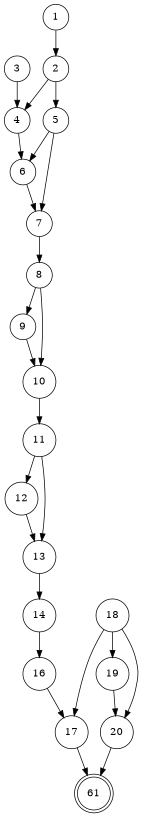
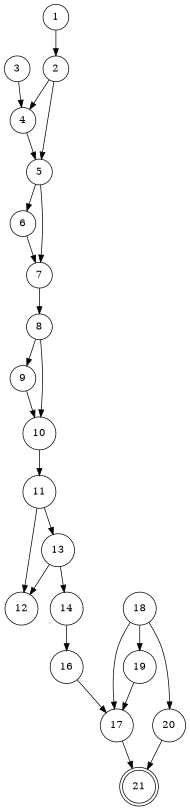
edge "4" -> "6": now "4" -> "5"
edge "12" -> "13": reversed
edge "19" -> "20": now "19" -> "17"
node "61": label "61" -> "21"
